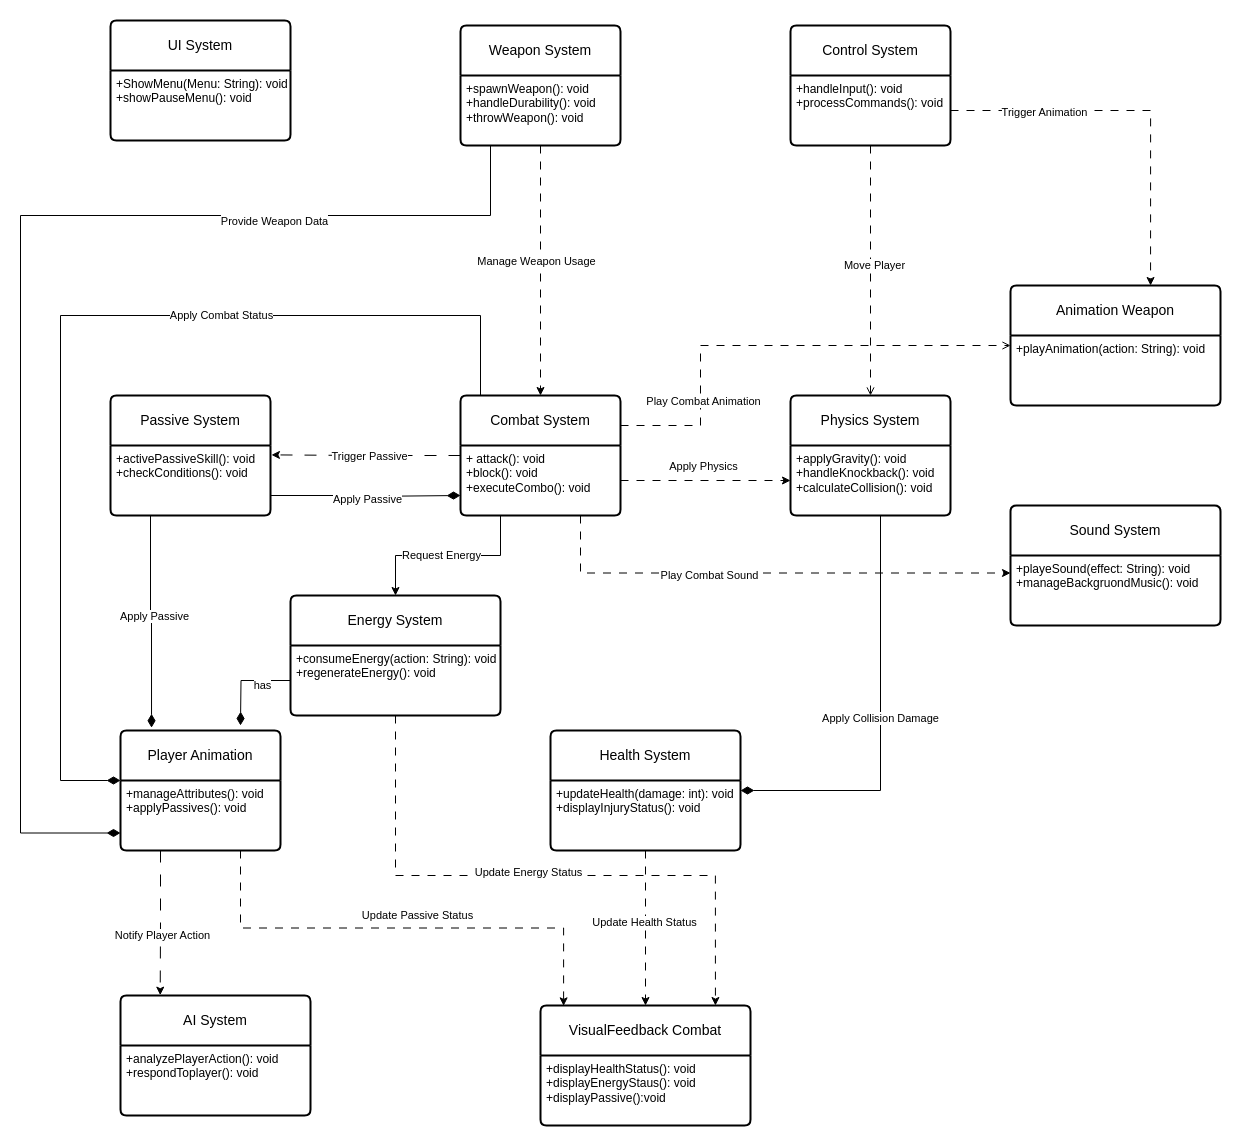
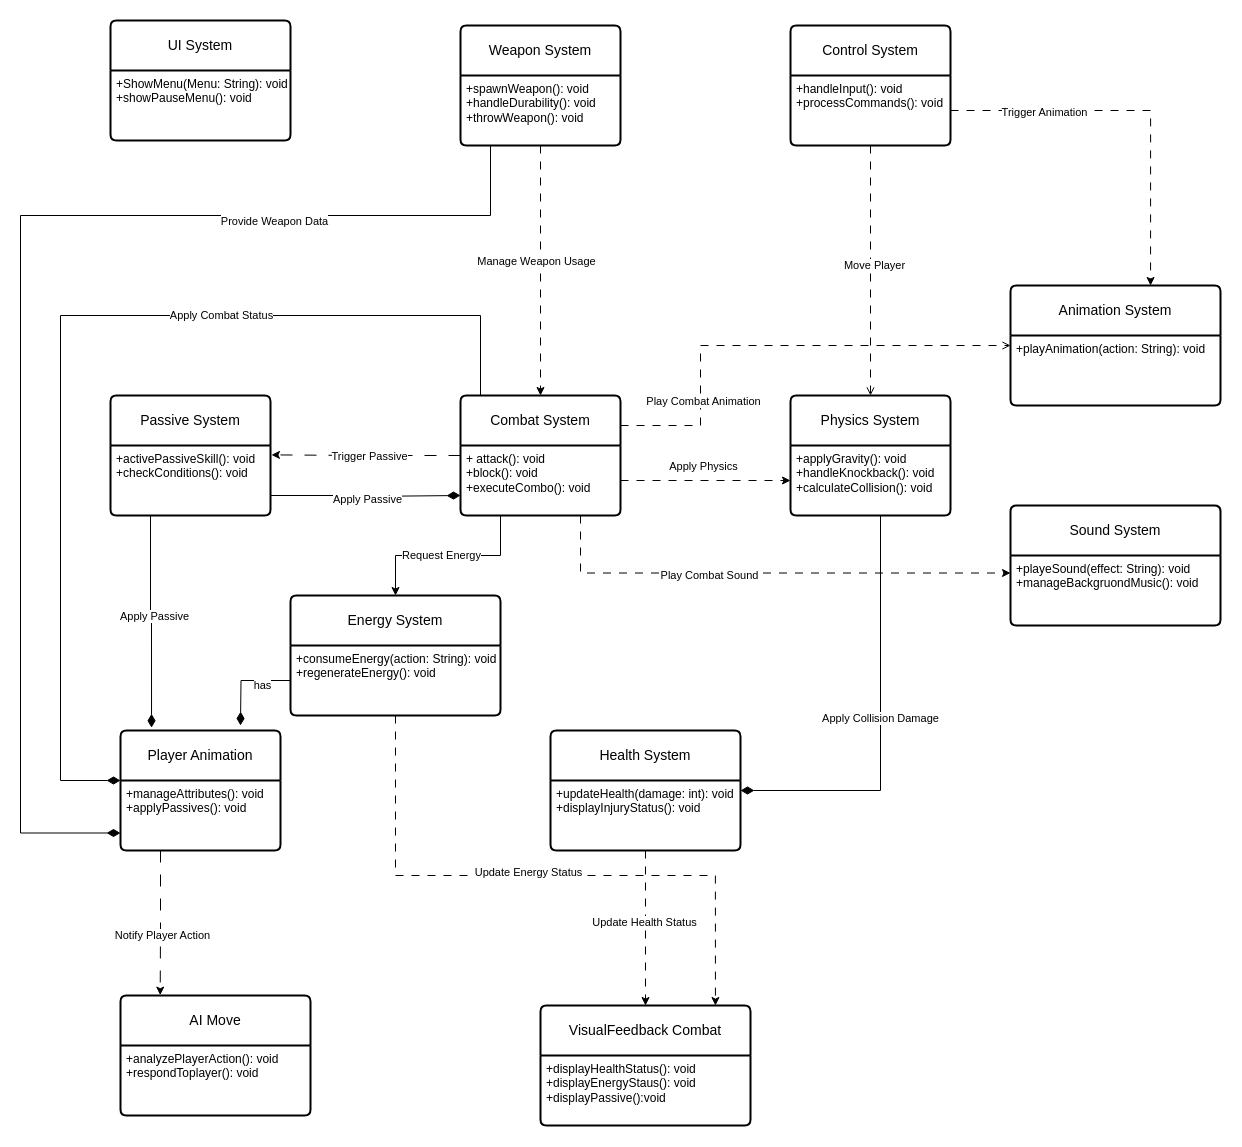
node "Animation Weapon": label "Animation Weapon" -> "Animation System"
edge "+manageAttributes(): void +applyPassives(): void" -> "VisualFeedback Combat": removed, label "Update Passive Status"
node "AI System": label "AI System" -> "AI Move"
